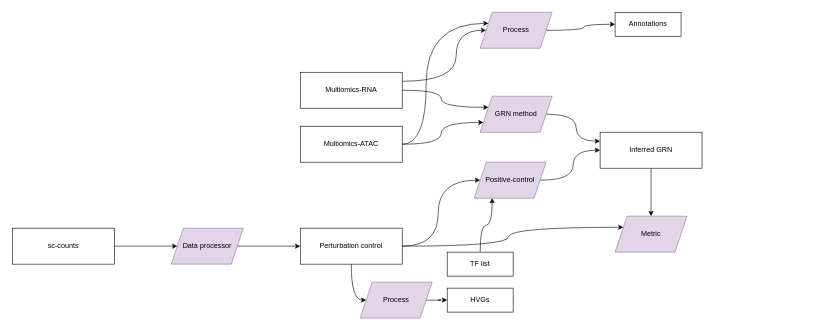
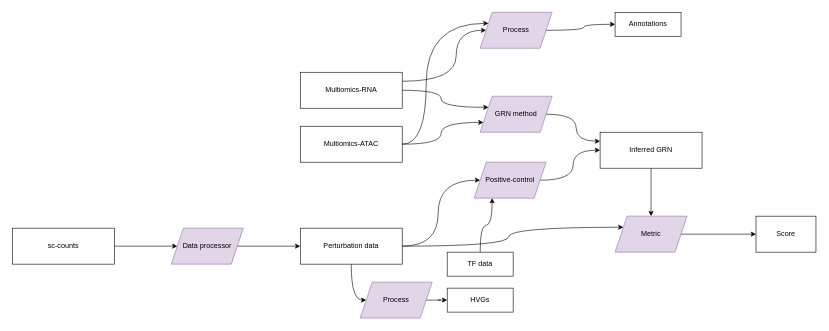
edge "Metric" -> "Score": added
node "Score": added
node "Perturbation control": label "Perturbation control" -> "Perturbation data"
node "TF list": label "TF list" -> "TF data"
